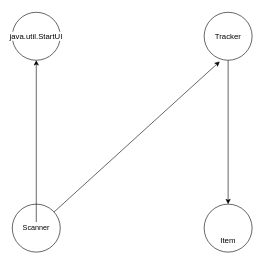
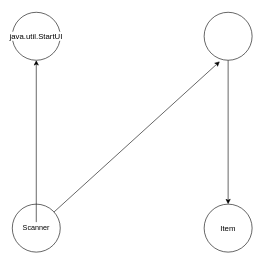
node "Tracker": removed
node "Item": moved (228, 240) -> (228, 228)
